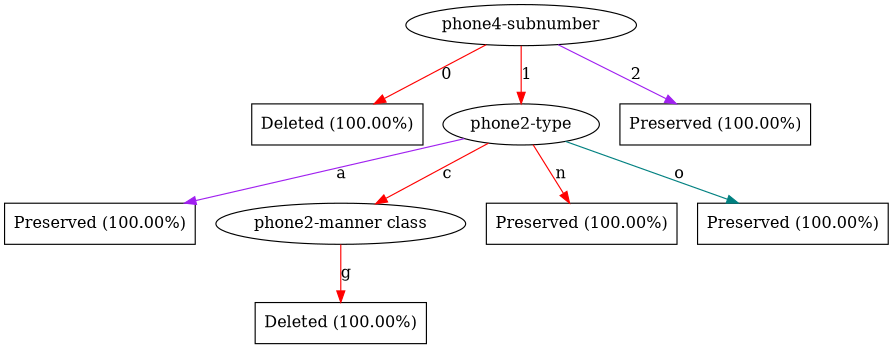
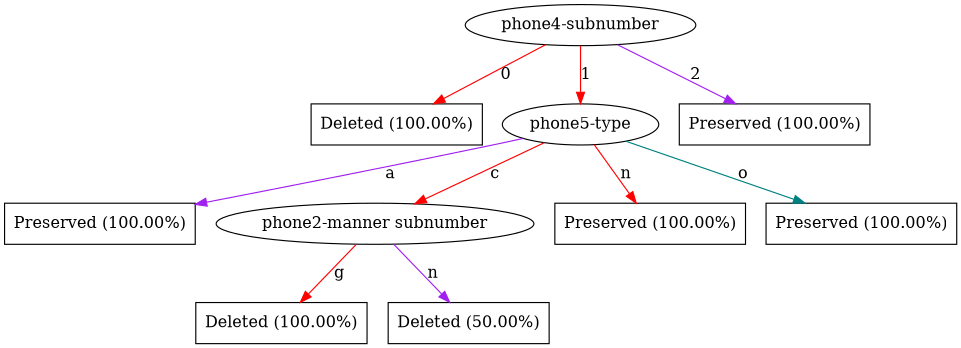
node "phone2-type": label "phone2-type" -> "phone5-type"
node "phone2-manner class": label "phone2-manner class" -> "phone2-manner subnumber"
node "Deleted (50.00%)": added
